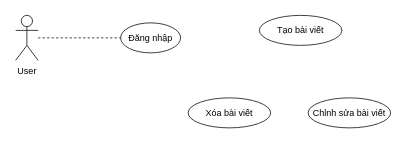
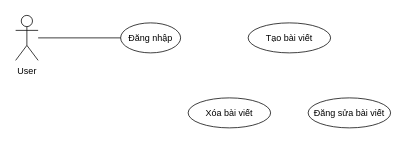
node "Tạo bài viết": moved (300, 30) -> (289, 38)
edge "User" -- "Đăng nhập": style dashed -> solid
node "Chỉnh sửa bài viết": label "Chỉnh sửa bài viết" -> "Đăng sửa bài viết"
